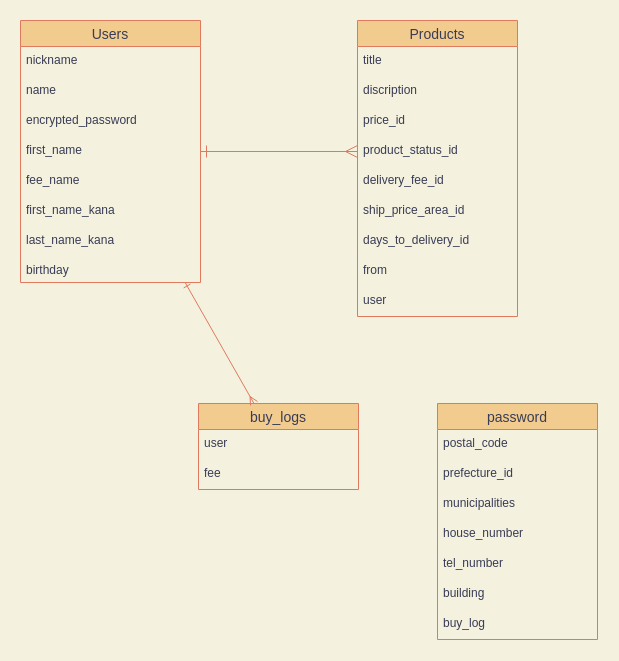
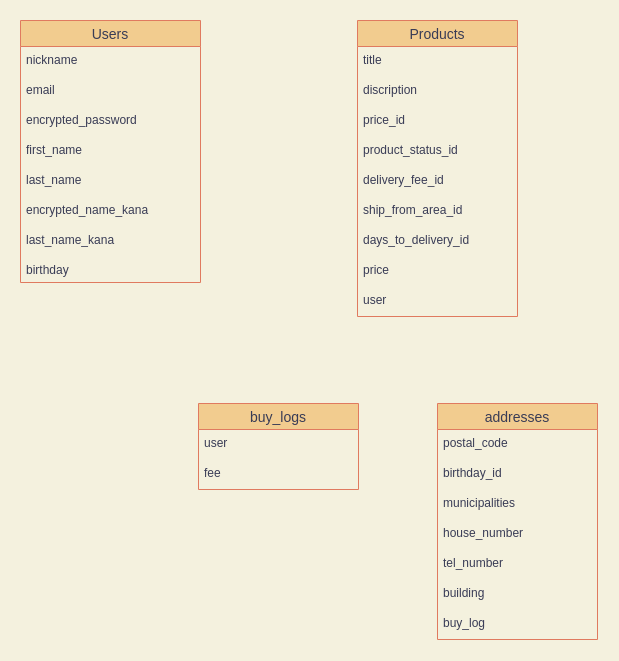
node "name": label "name" -> "email"
edge "first_name" -- "product_status_id": removed
node "fee_name": label "fee_name" -> "last_name"
node "first_name_kana": label "first_name_kana" -> "encrypted_name_kana"
node "ship_price_area_id": label "ship_price_area_id" -> "ship_from_area_id"
node "from": label "from" -> "price"
edge "Users" -- "buy_logs": removed
node "password": label "password" -> "addresses"
node "prefecture_id": label "prefecture_id" -> "birthday_id"
